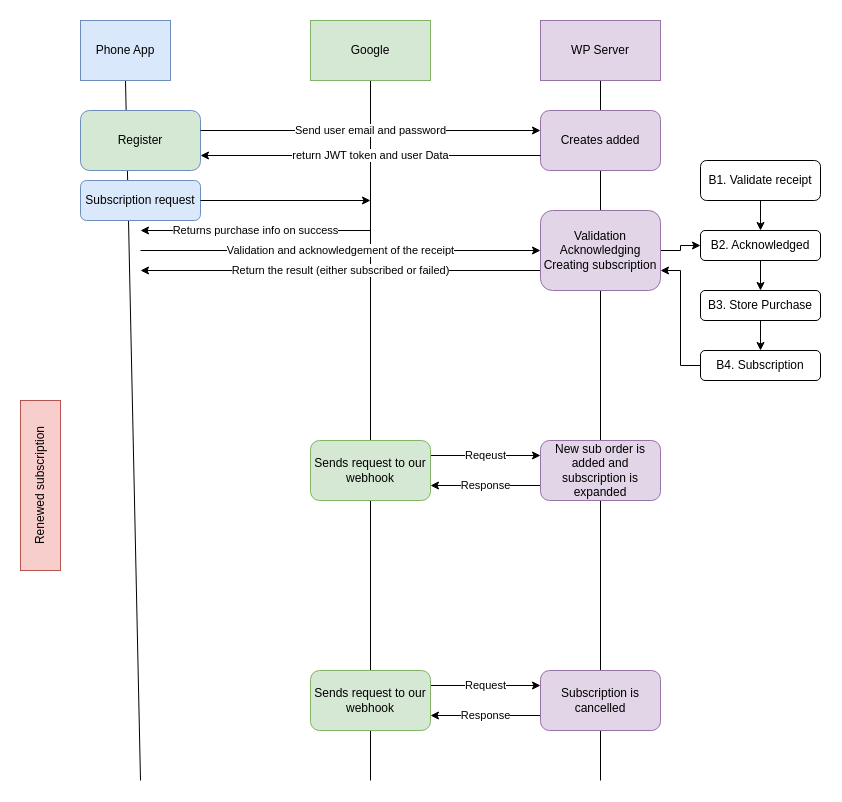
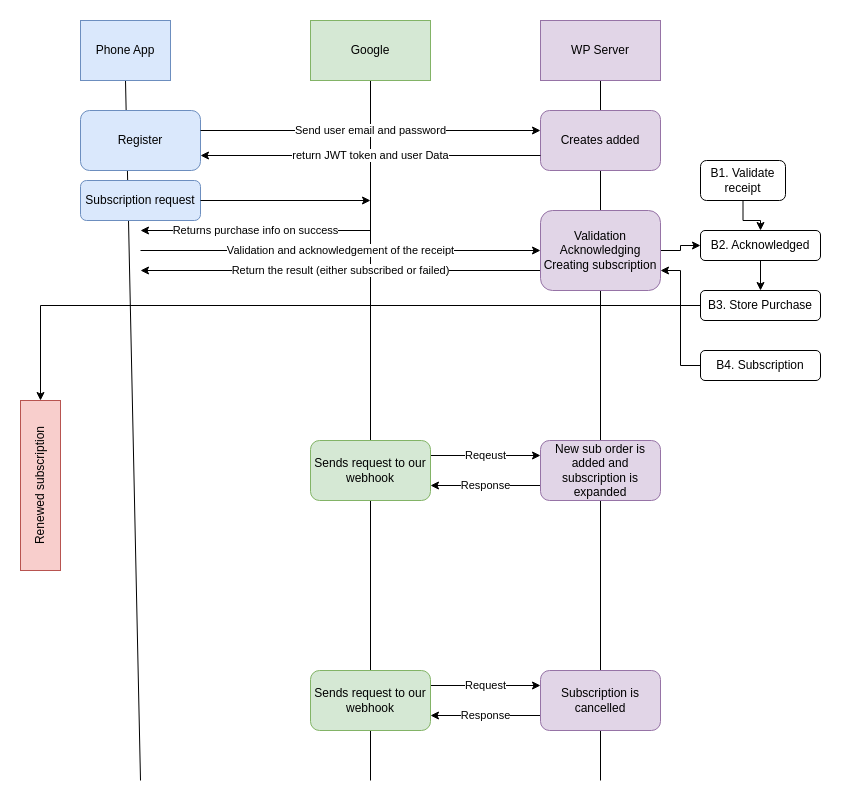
node "Register": fillcolor #d5e8d4 -> #dae8fc
node "B1. Validate receipt": size 120x40 -> 85x40
edge "B3. Store Purchase" -> "B4. Subscription": now "B3. Store Purchase" -> "Renewed subscription"
